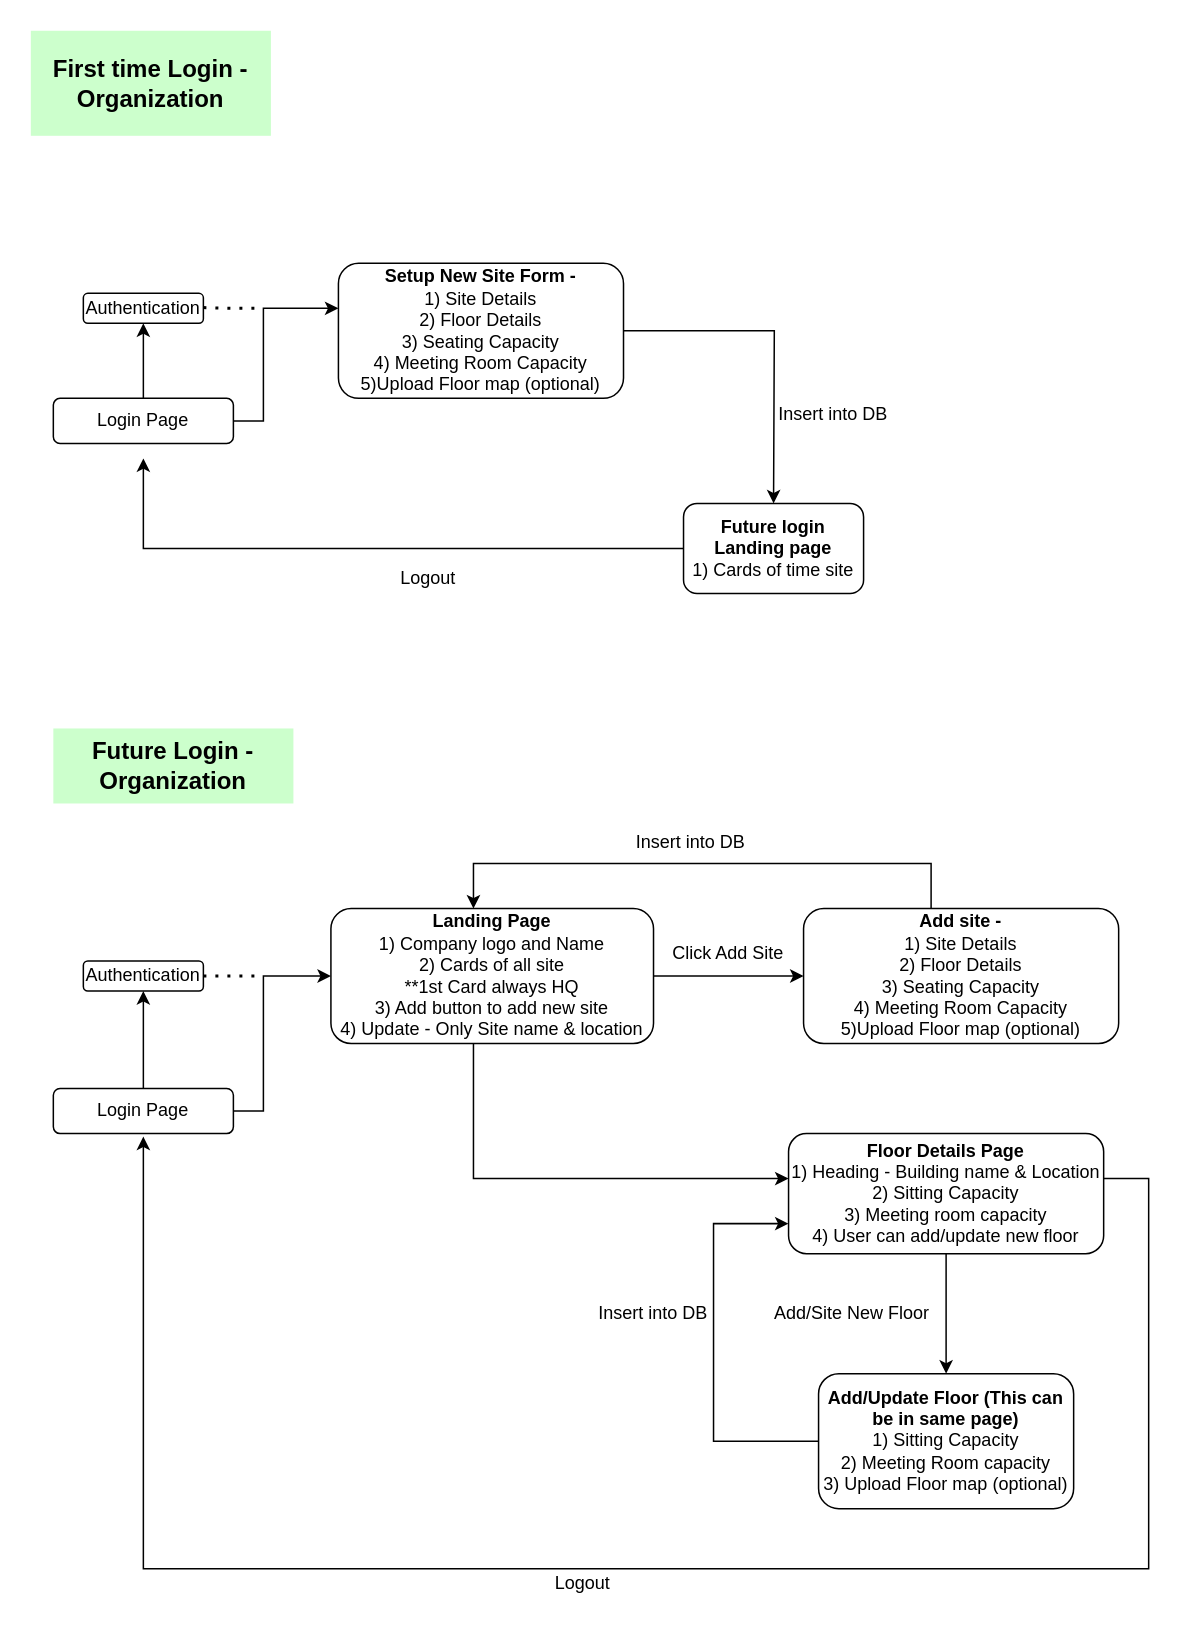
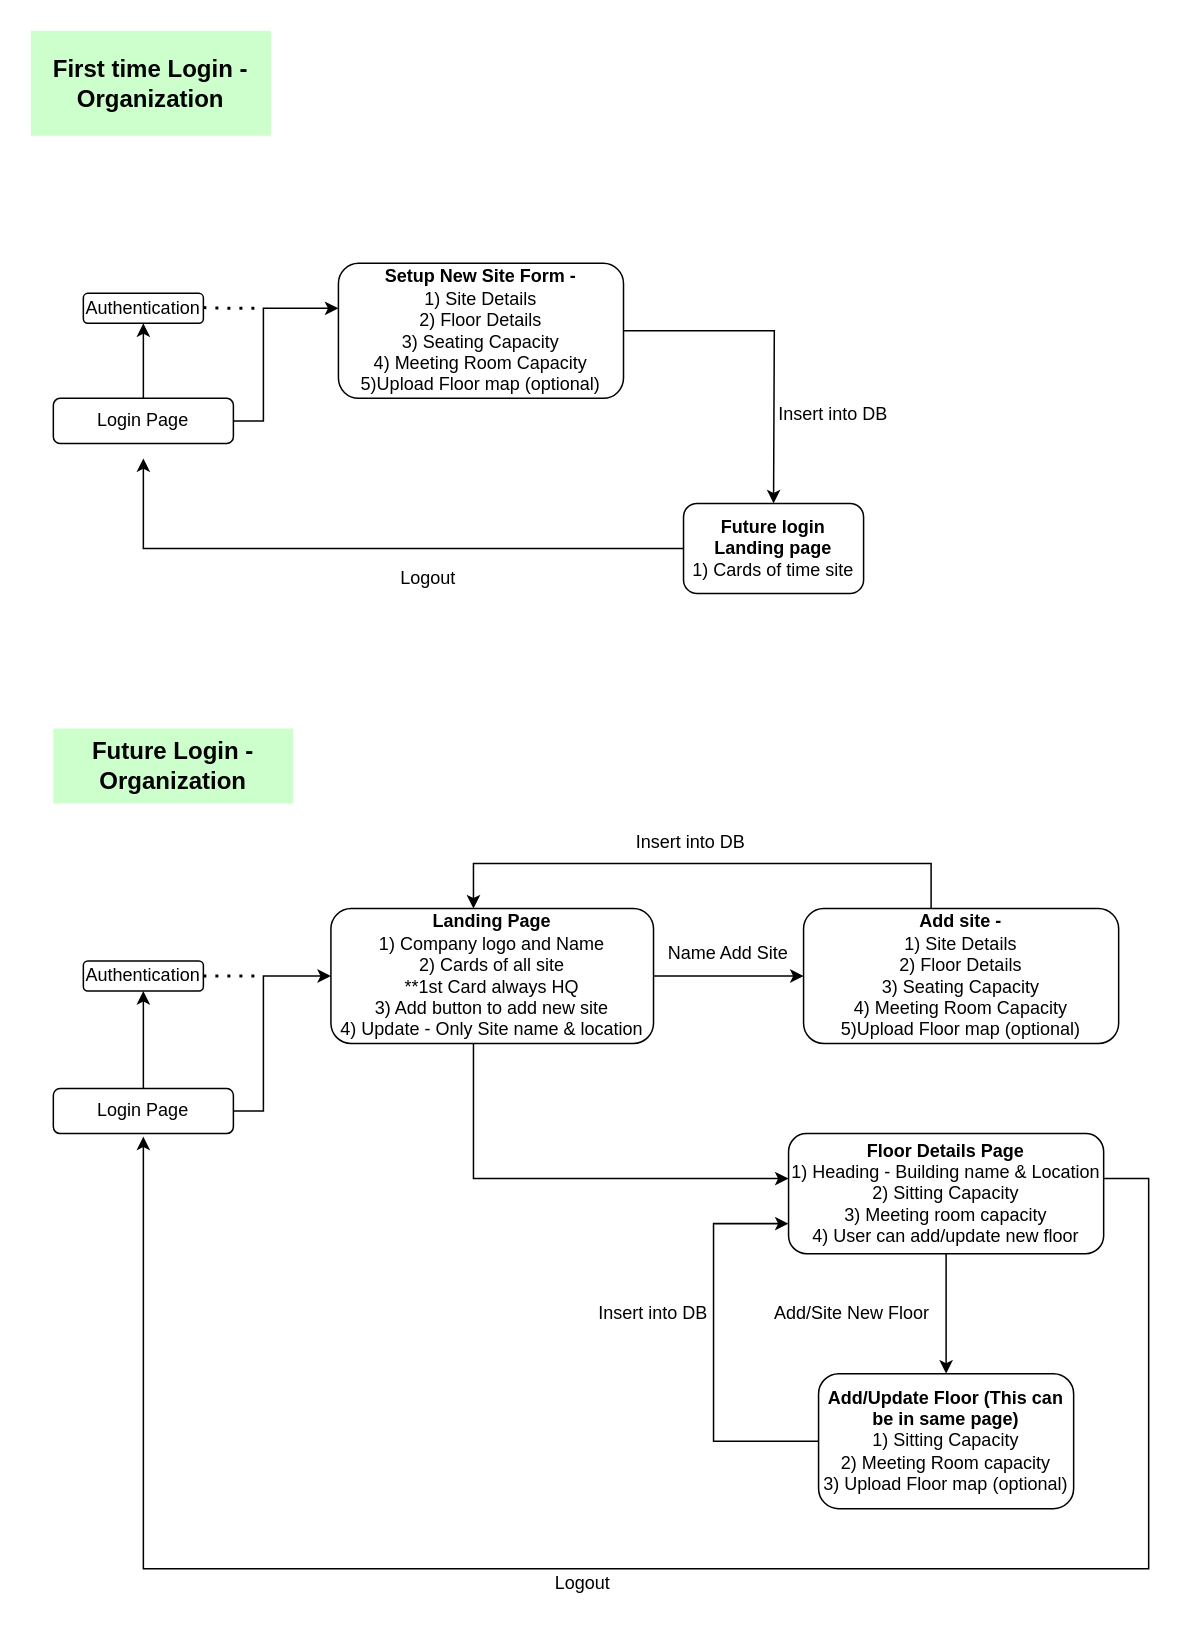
node "Click Add Site": label "Click Add Site" -> "Name Add Site"
